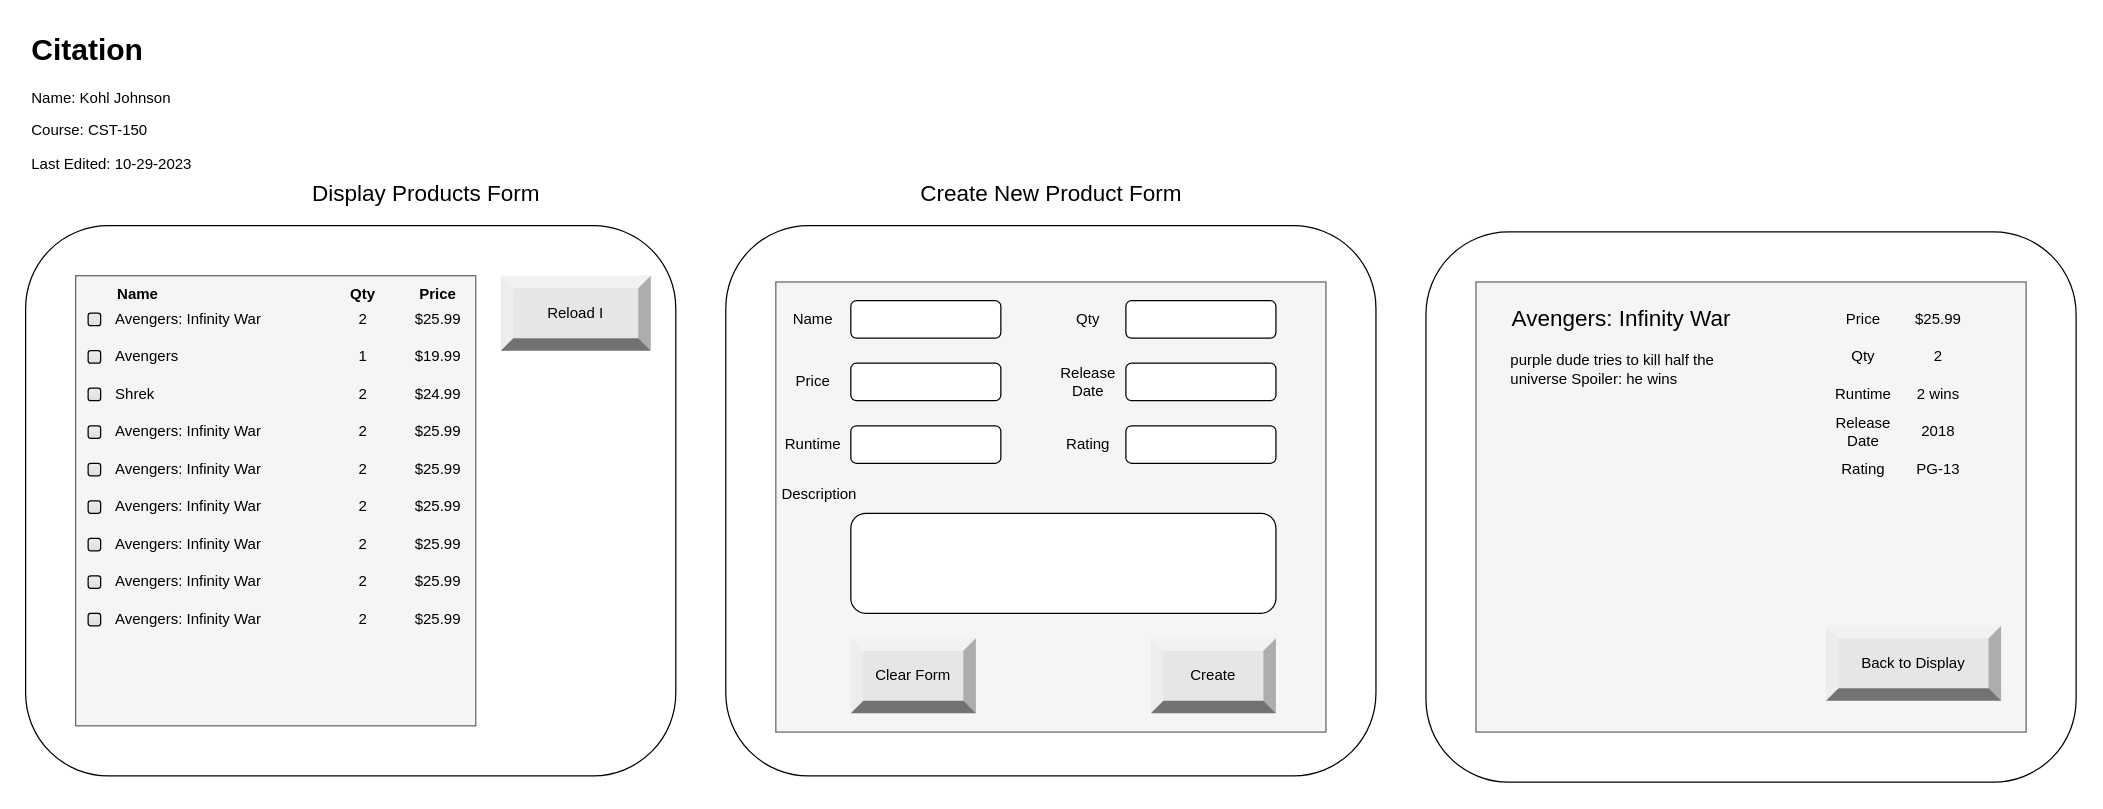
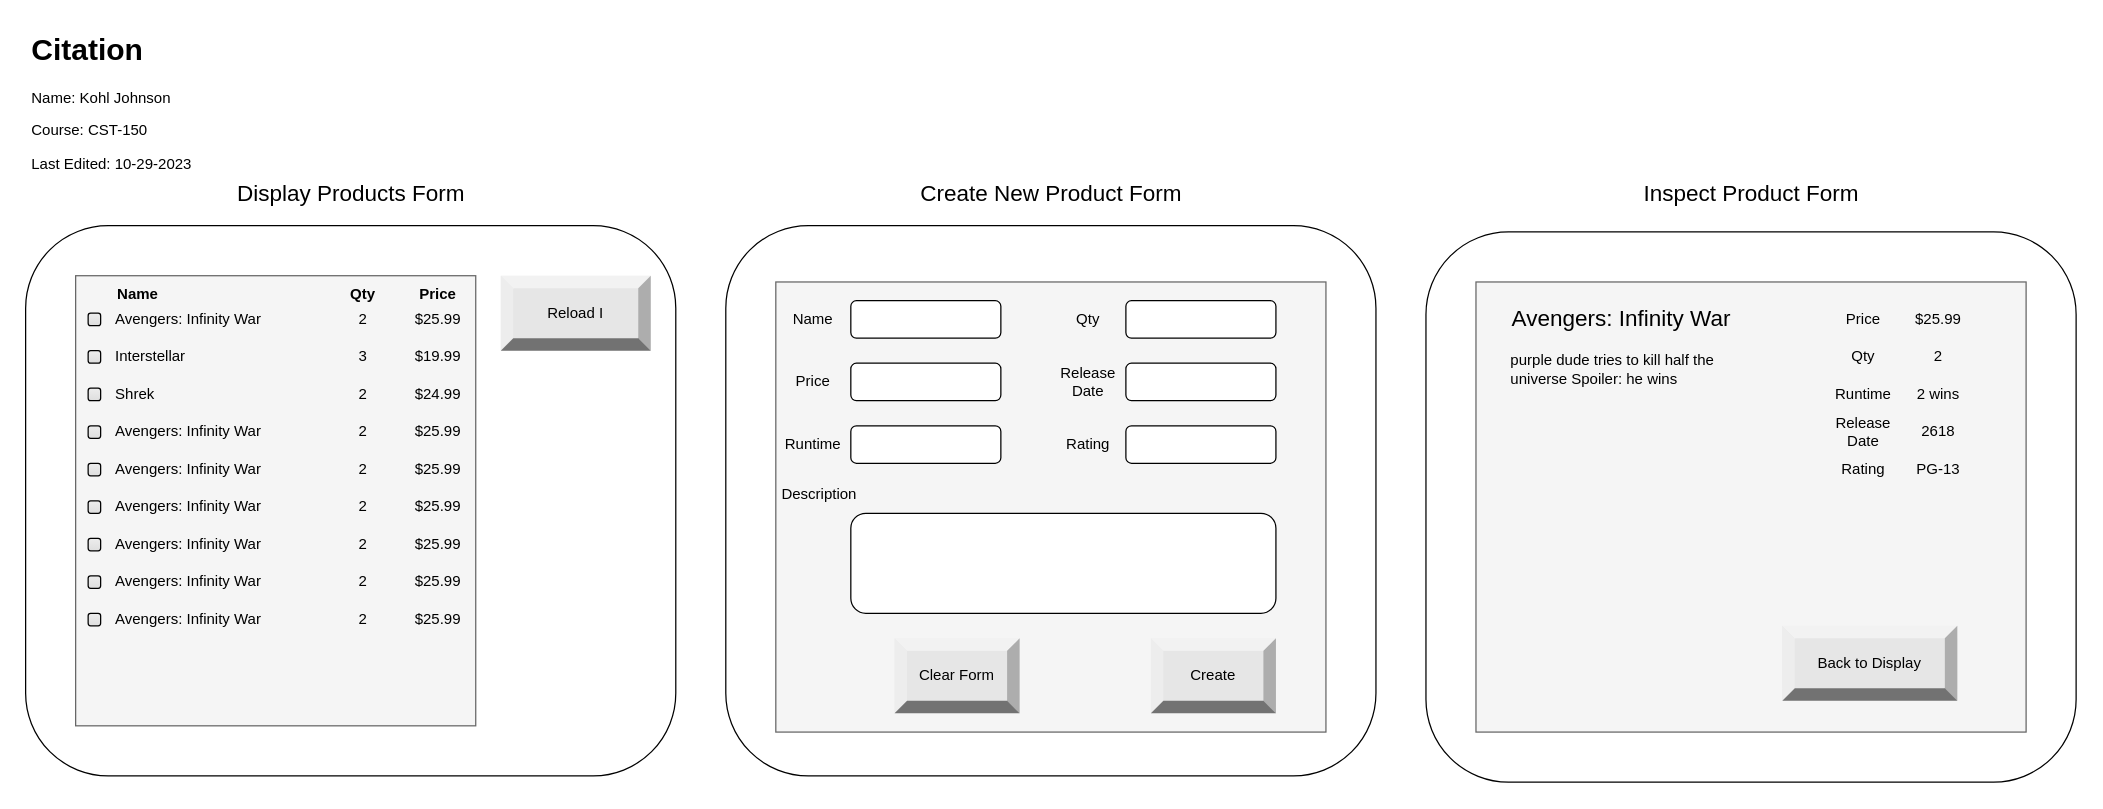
node "Display Products Form": moved (426, 194) -> (351, 194)
node "Inspect Product Form": added
node "Avengers": label "Avengers" -> "Interstellar"
node "1": label "1" -> "3"
node "2018": label "2018" -> "2618"
node "Back to Display": moved (1913, 663) -> (1869, 663)
node "Clear Form": moved (913, 676) -> (957, 676)
